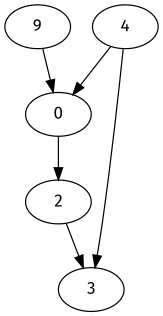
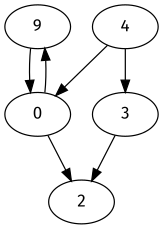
edge "0" -> "9": added
edge "2" -> "3": reversed
